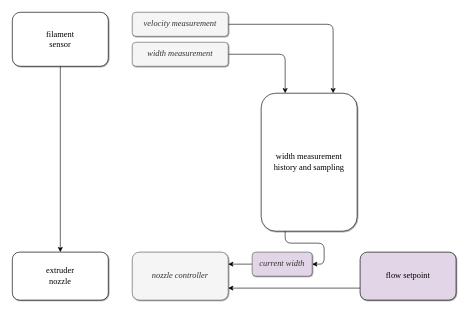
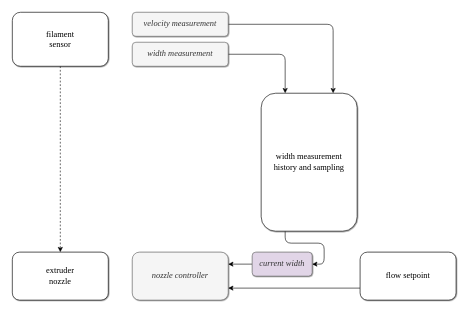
edge "filament sensor" -> "extruder nozzle": style solid -> dashed
node "flow setpoint": fillcolor #e1d5e7 -> #ffffff
